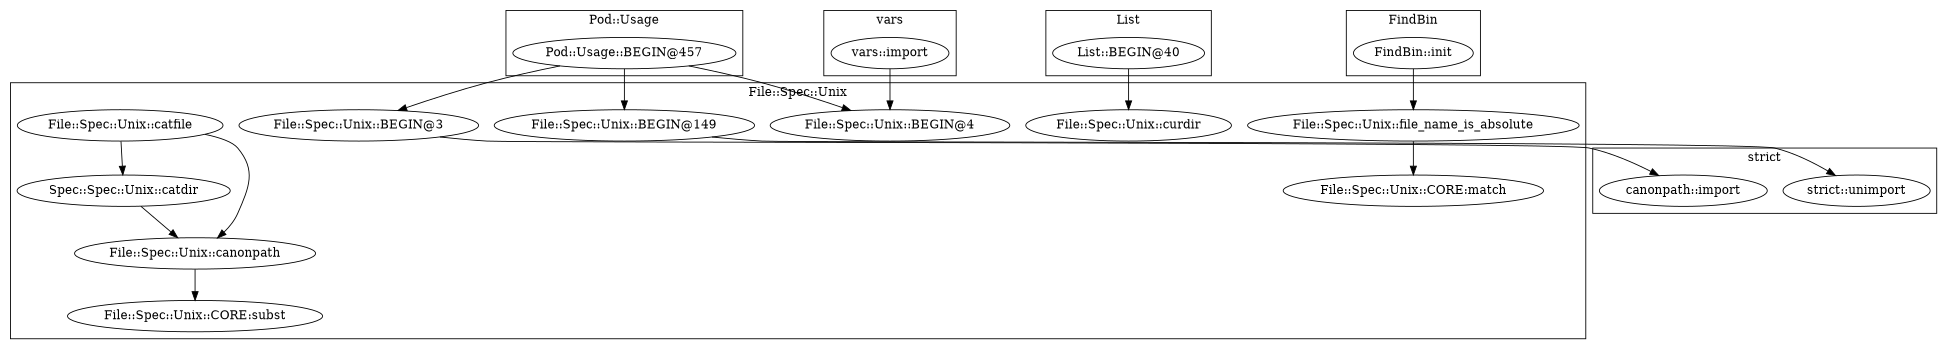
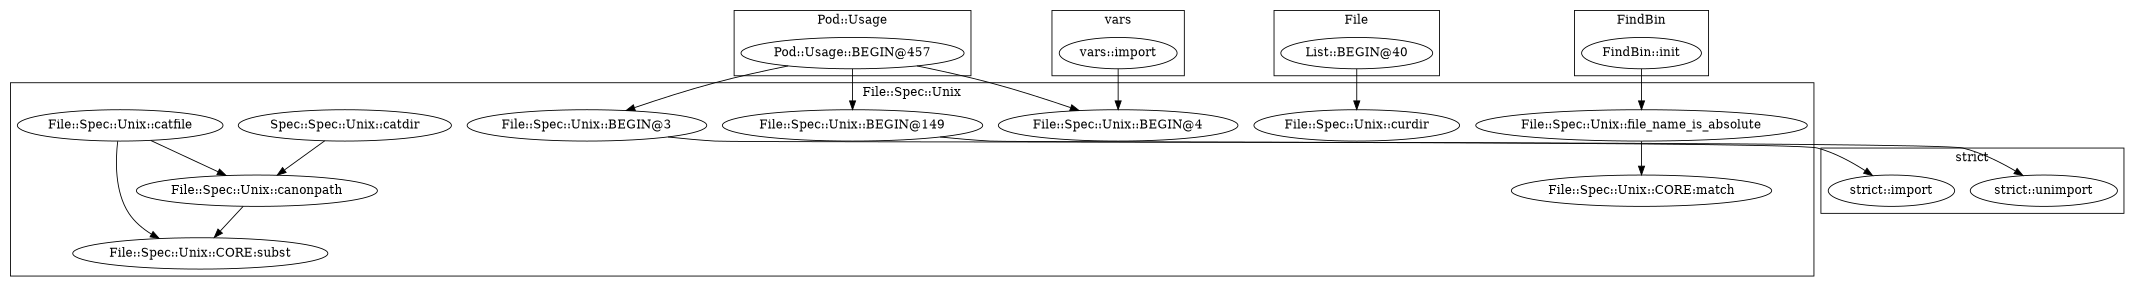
cluster "List": label "List" -> "File"
edge "File::Spec::Unix::catfile" -> "Spec::Spec::Unix::catdir": now "File::Spec::Unix::catfile" -> "File::Spec::Unix::CORE:subst"
node "canonpath::import": label "canonpath::import" -> "strict::import"
